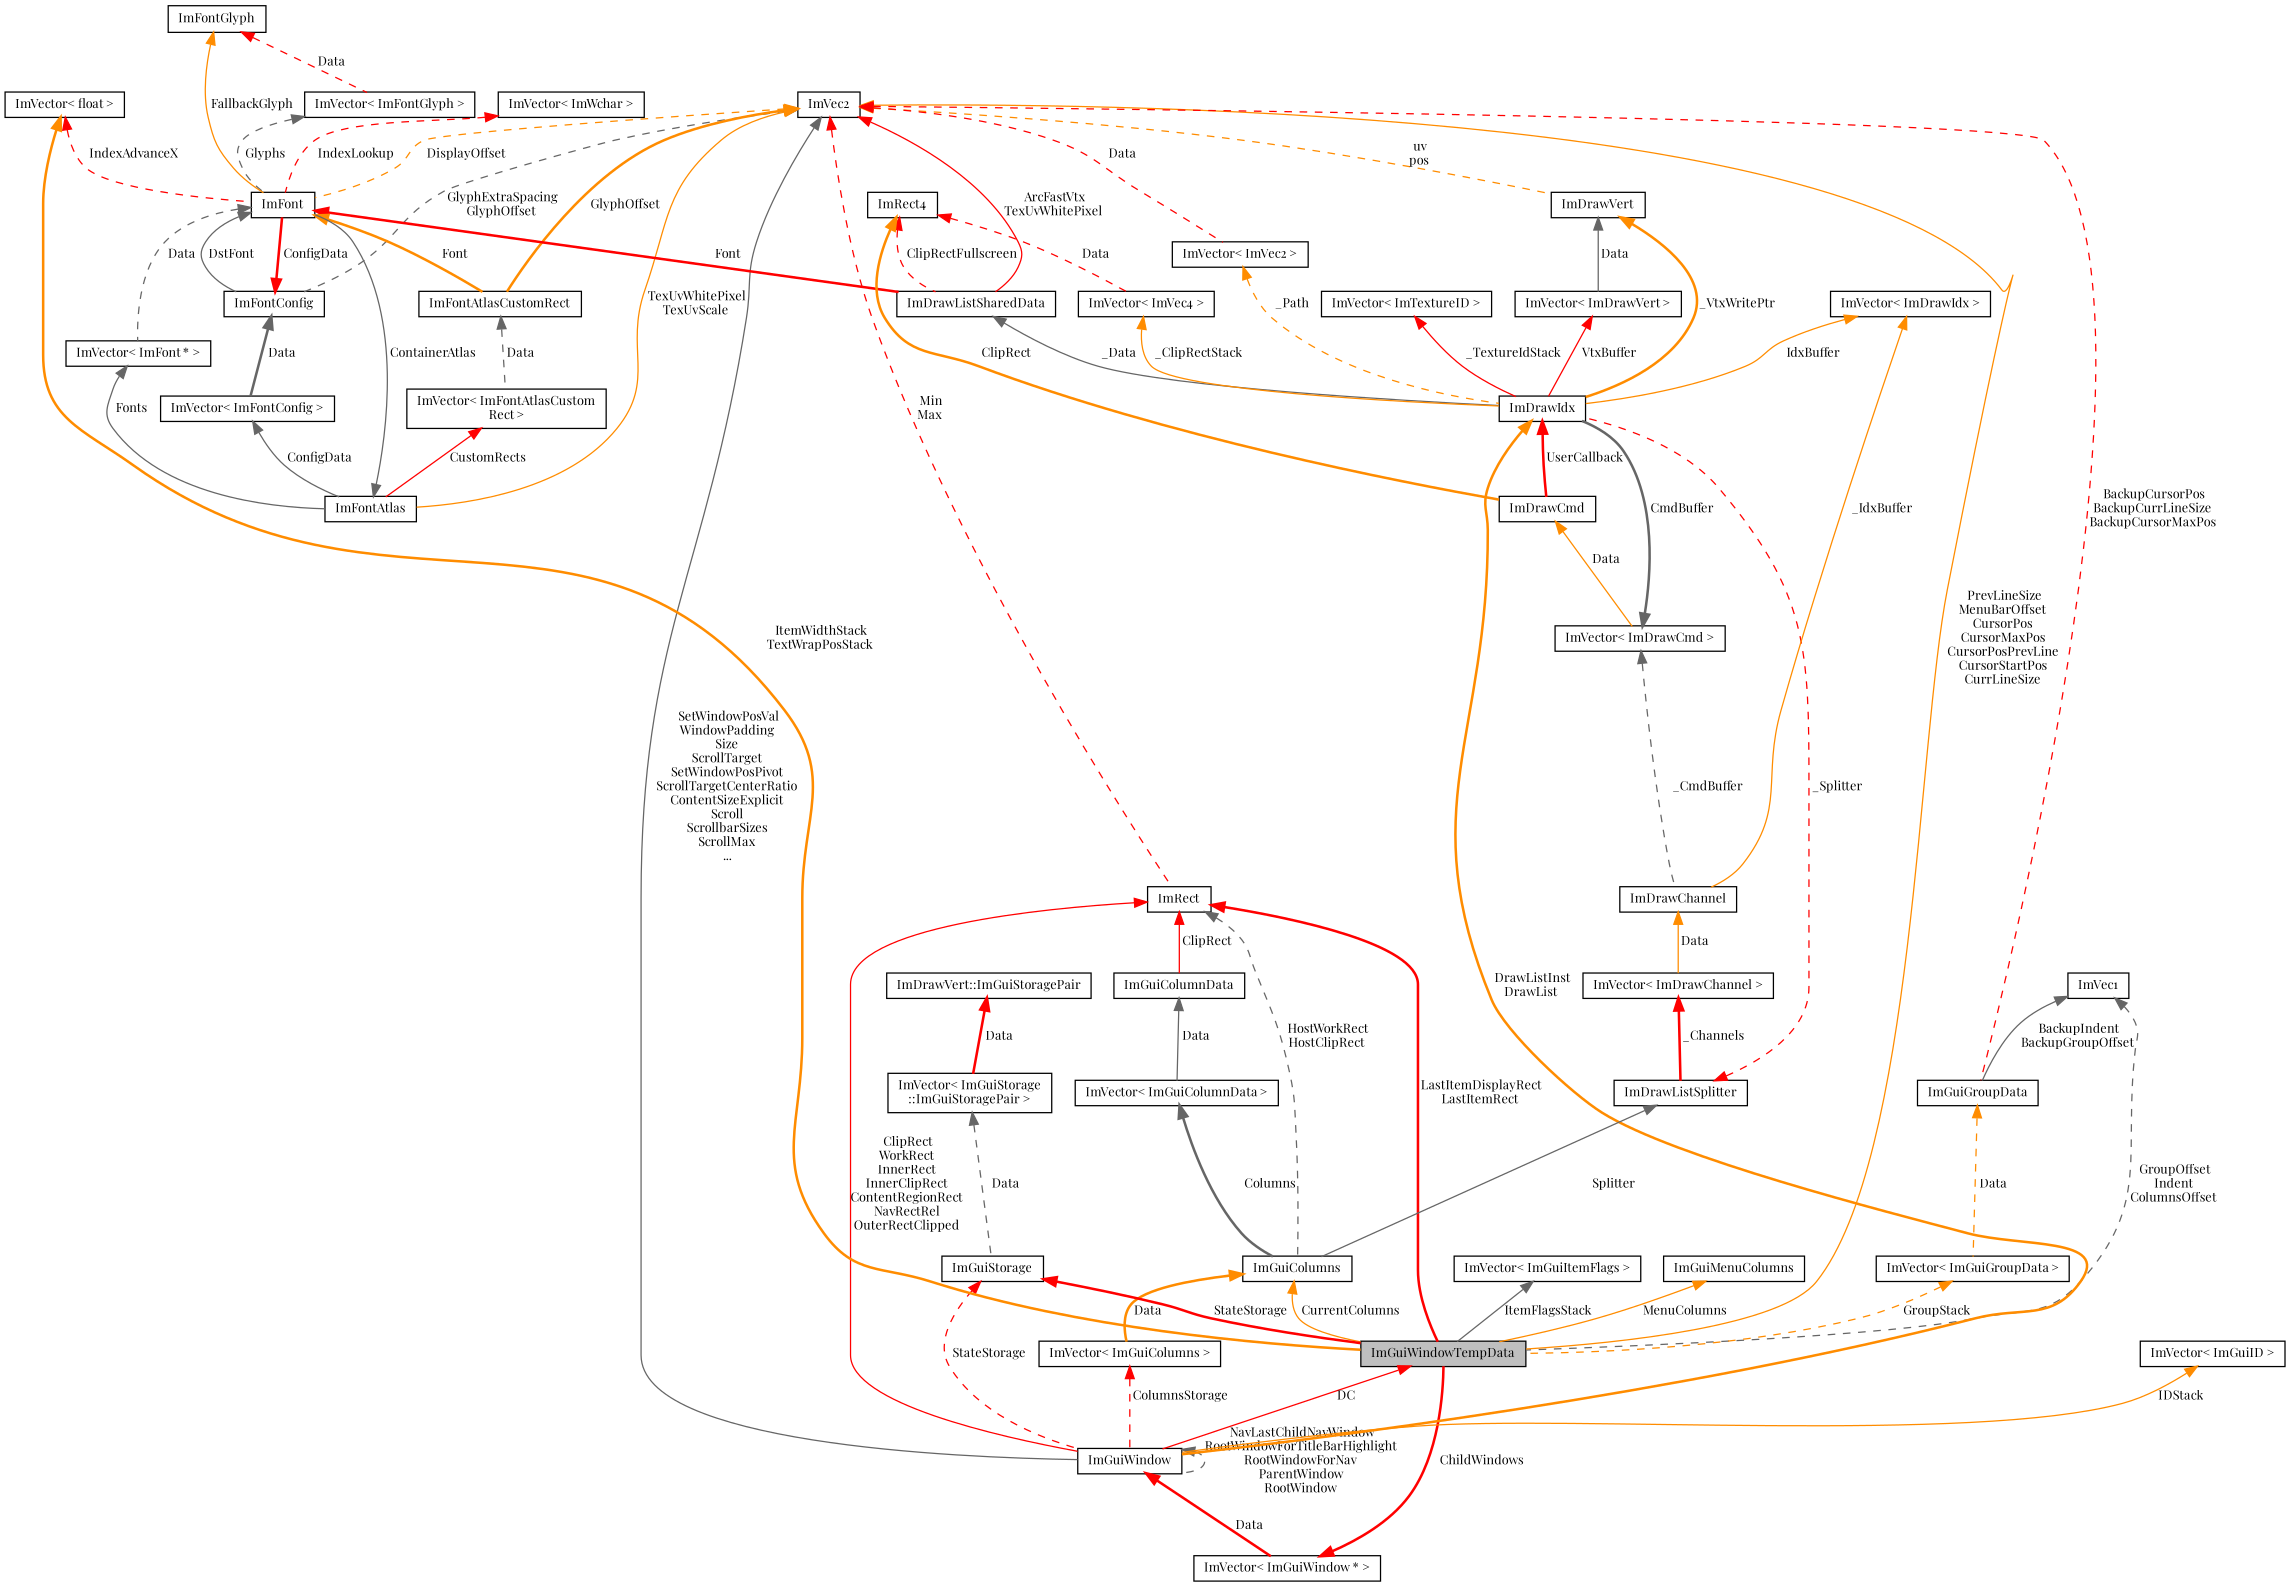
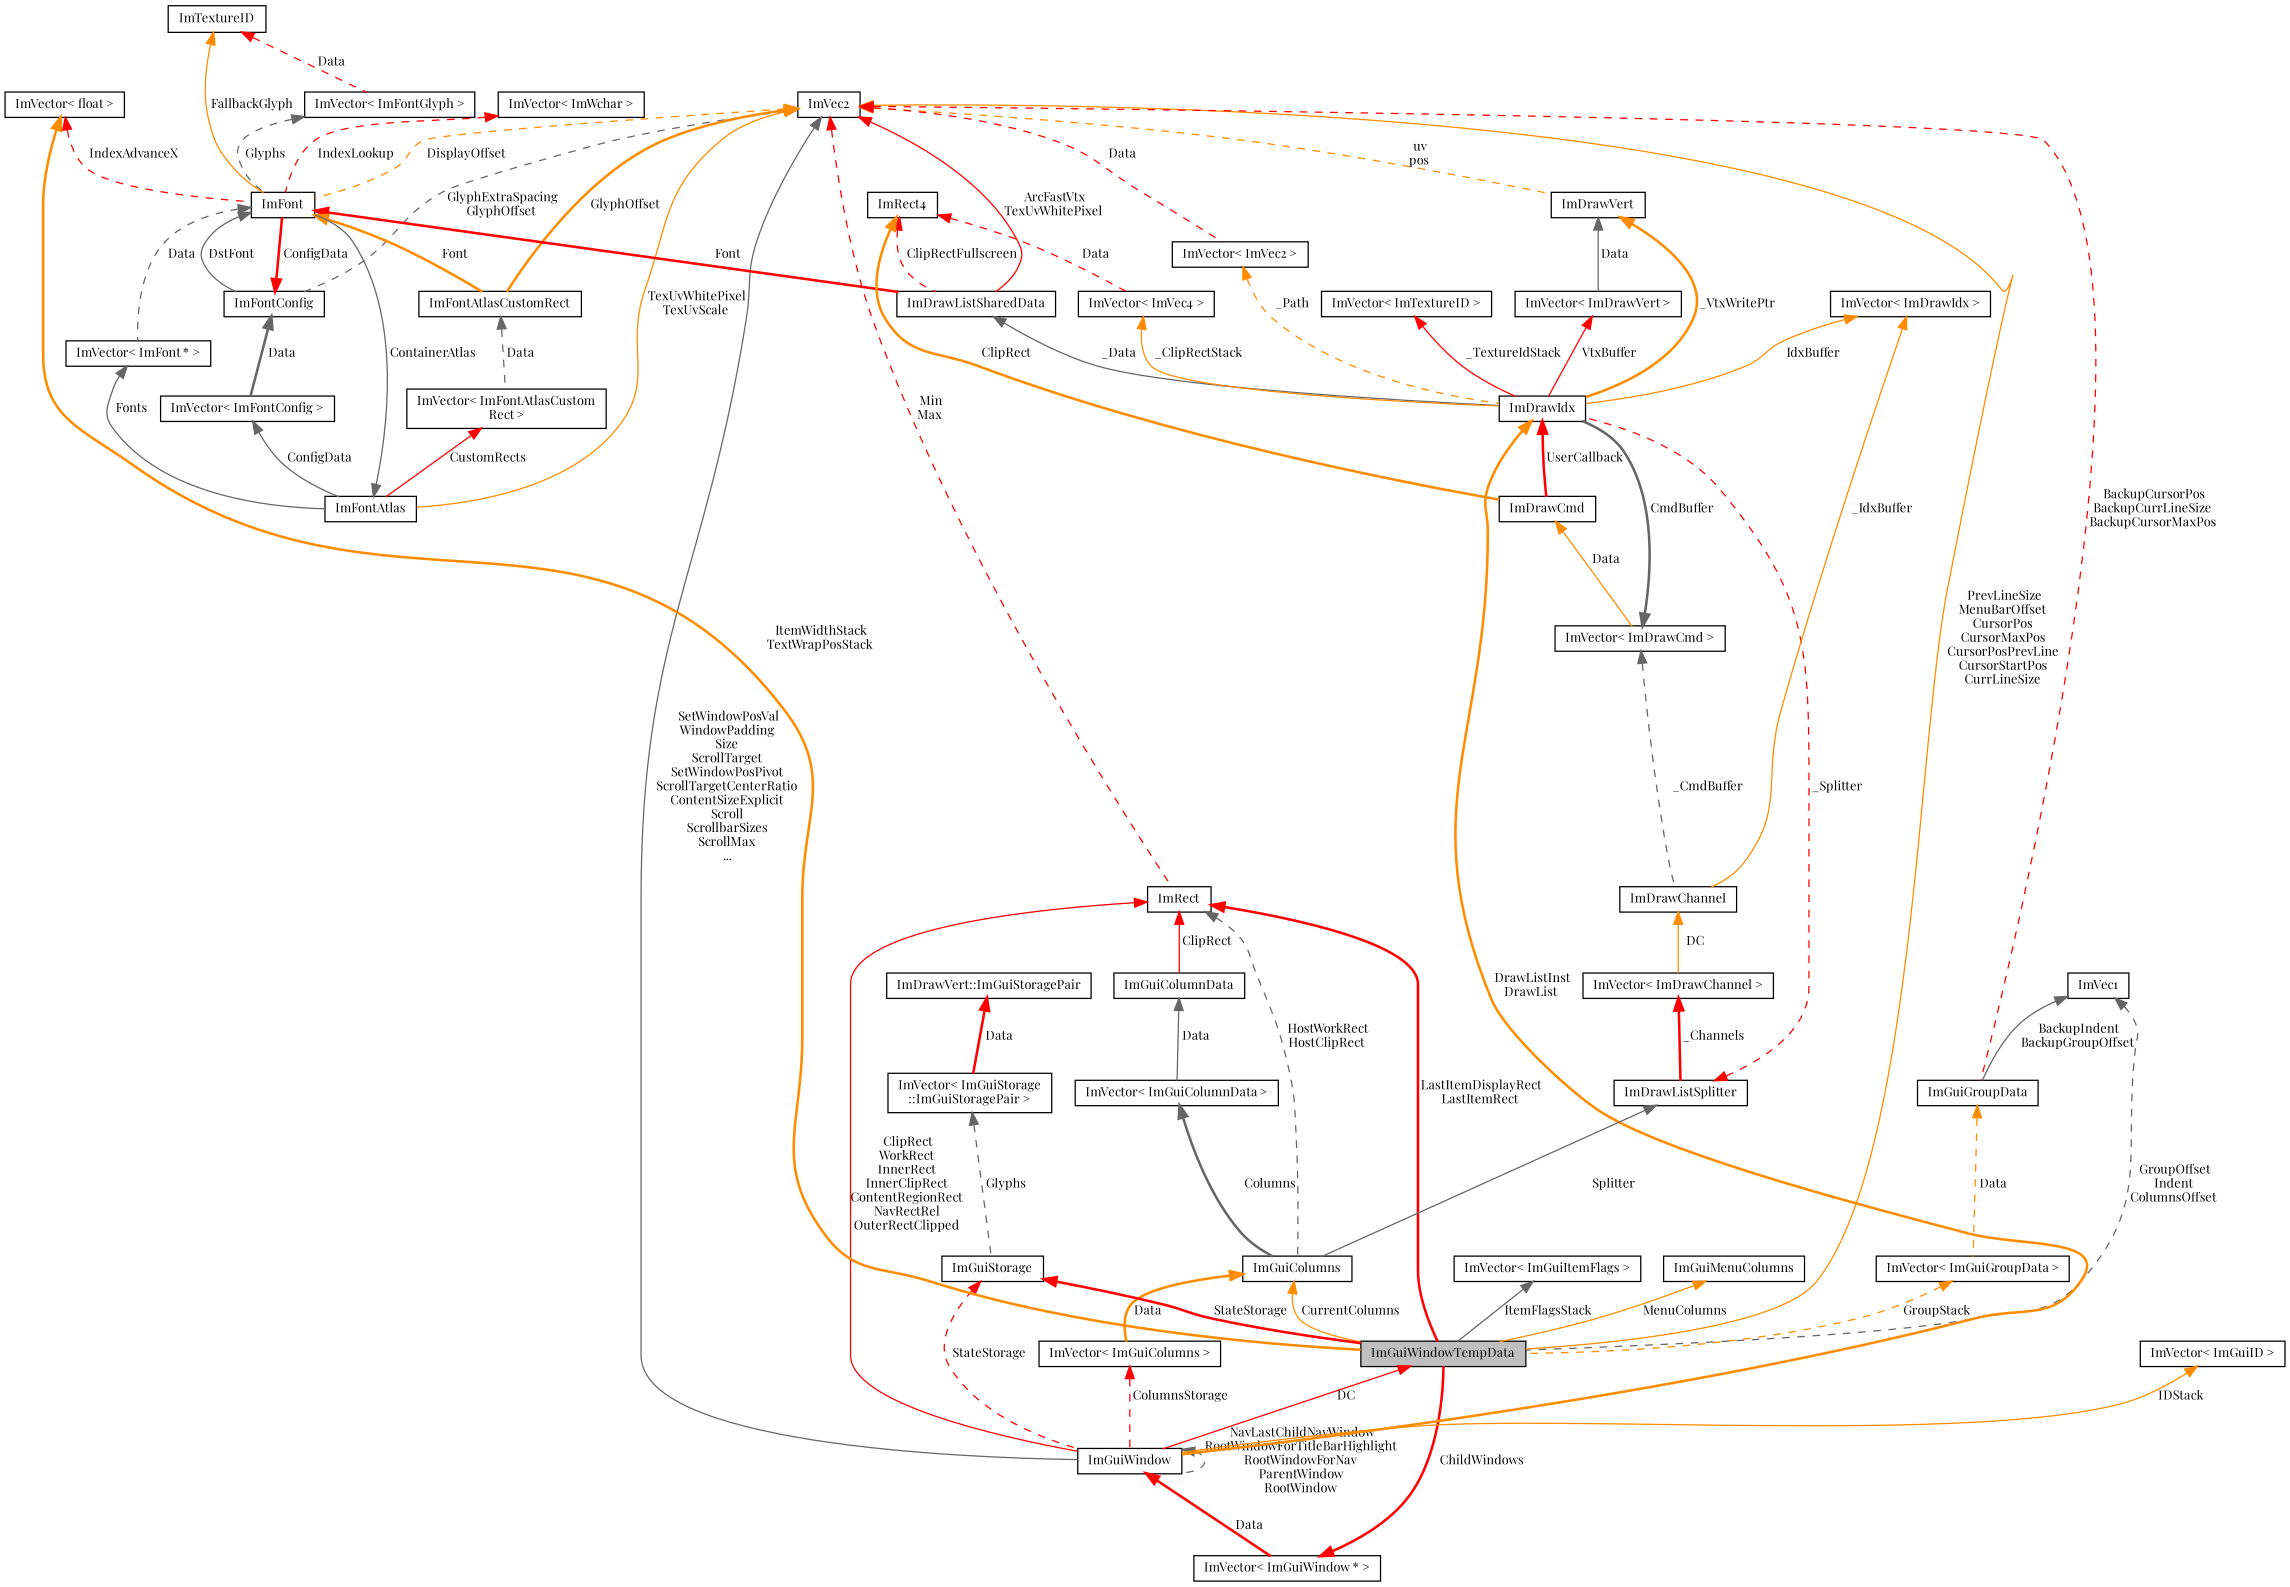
node "ImFontGlyph": label "ImFontGlyph" -> "ImTextureID"
edge "ImVector< ImDrawChannel >" -> "ImDrawChannel": label " Data" -> " DC"
edge "ImGuiStorage" -> "ImVector< ImGuiStorage ::ImGuiStoragePair >": label " Data" -> " Glyphs"
